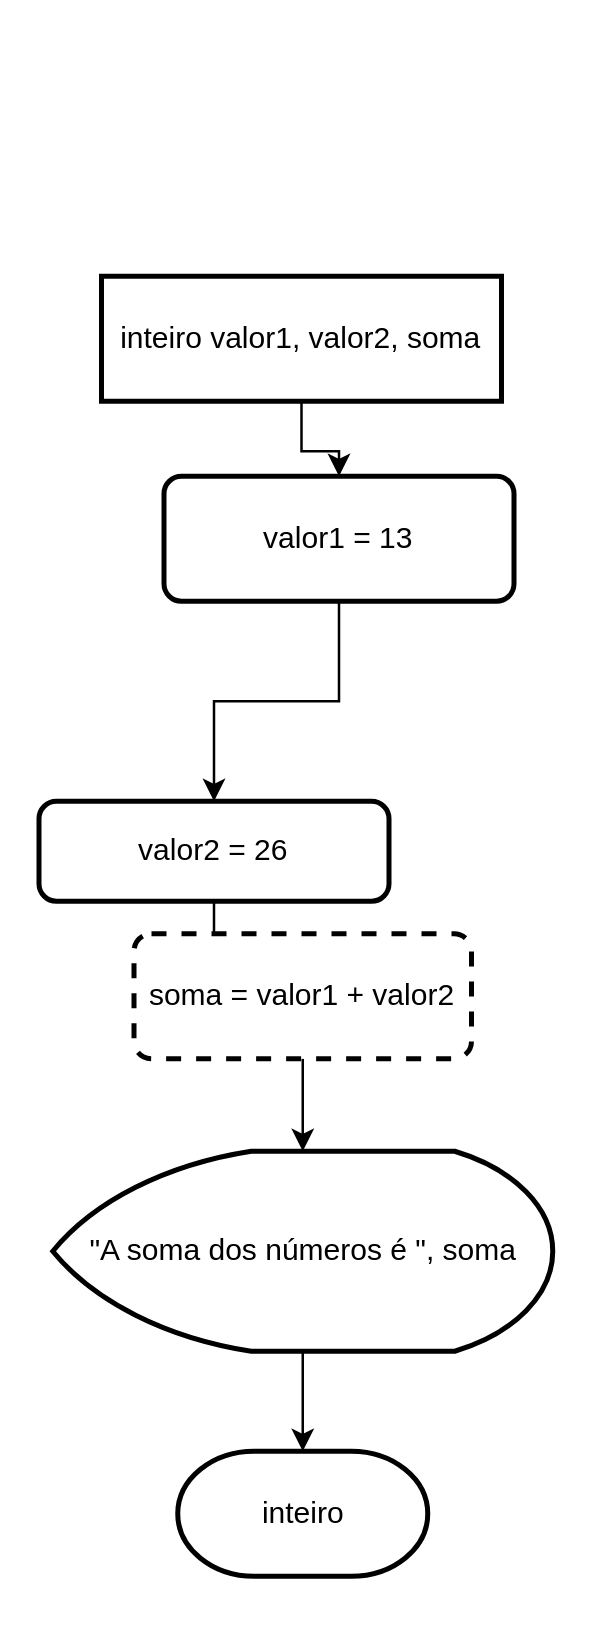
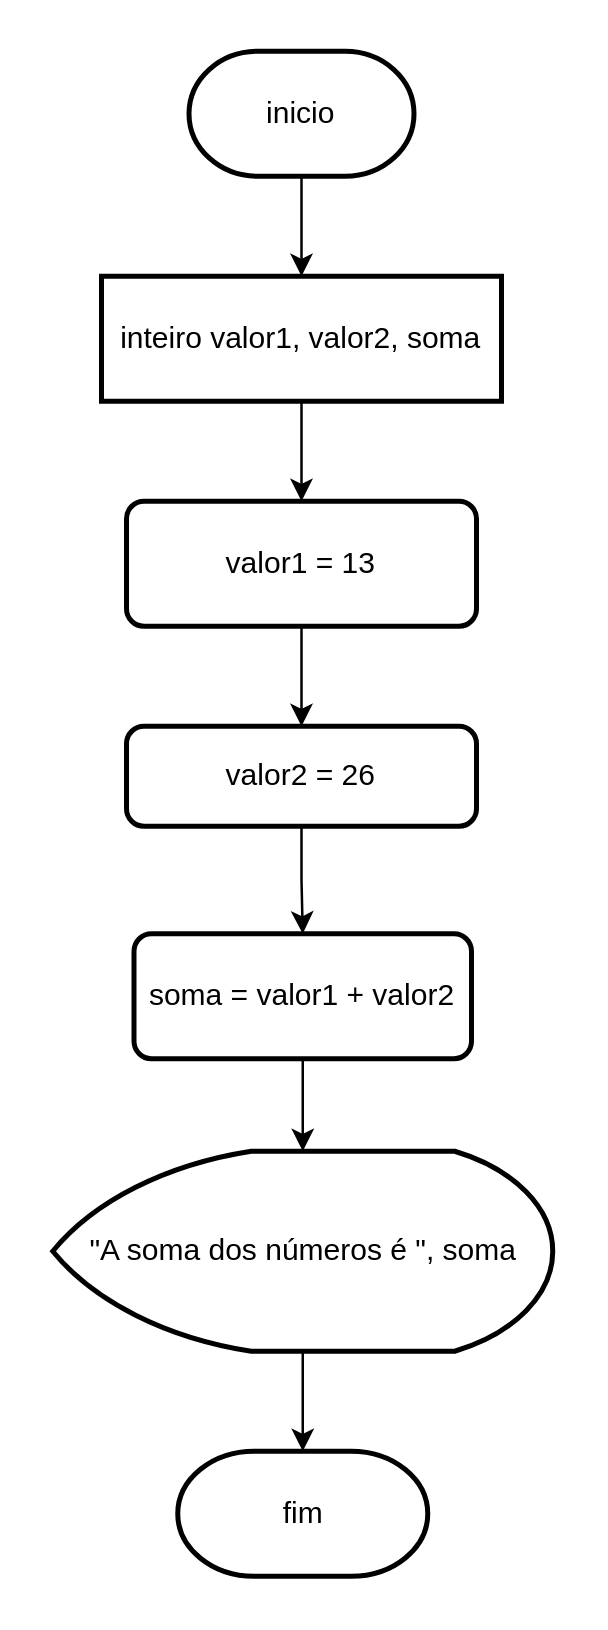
node "inicio": added
edge "inicio" -> "inteiro valor1, valor2, soma": added
node "valor1 = 13": moved (339, 539) -> (301, 564)
node "valor2 = 26": moved (214, 851) -> (301, 776)
node "soma = valor1 + valor2": style dashed -> solid
node "inteiro": label "inteiro" -> "fim"
